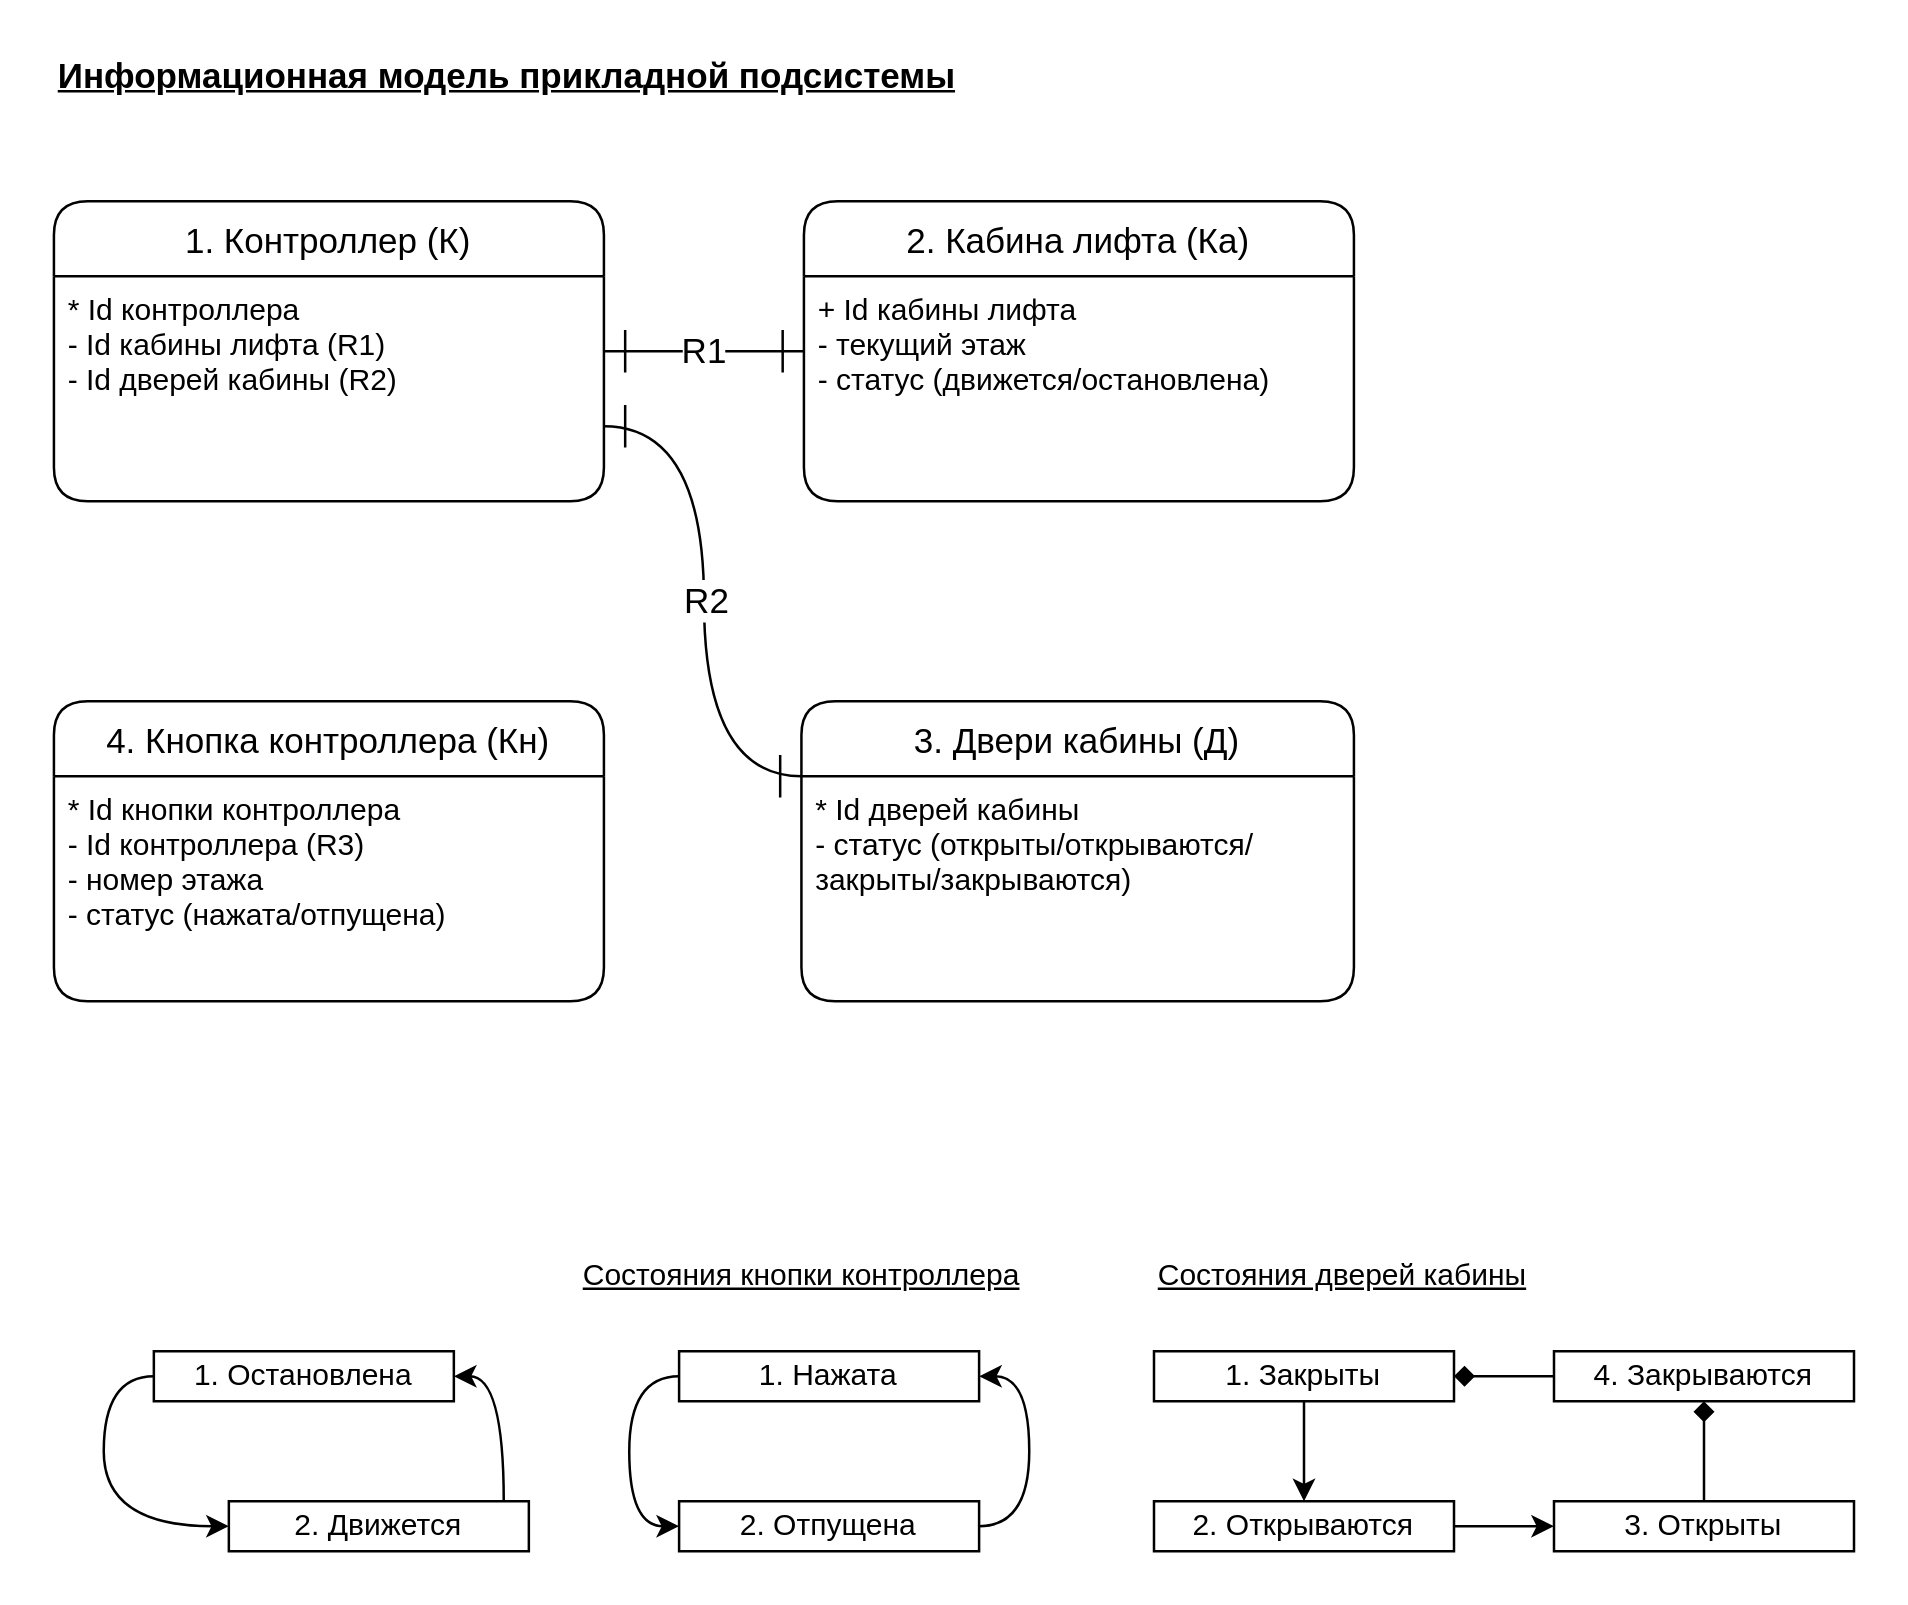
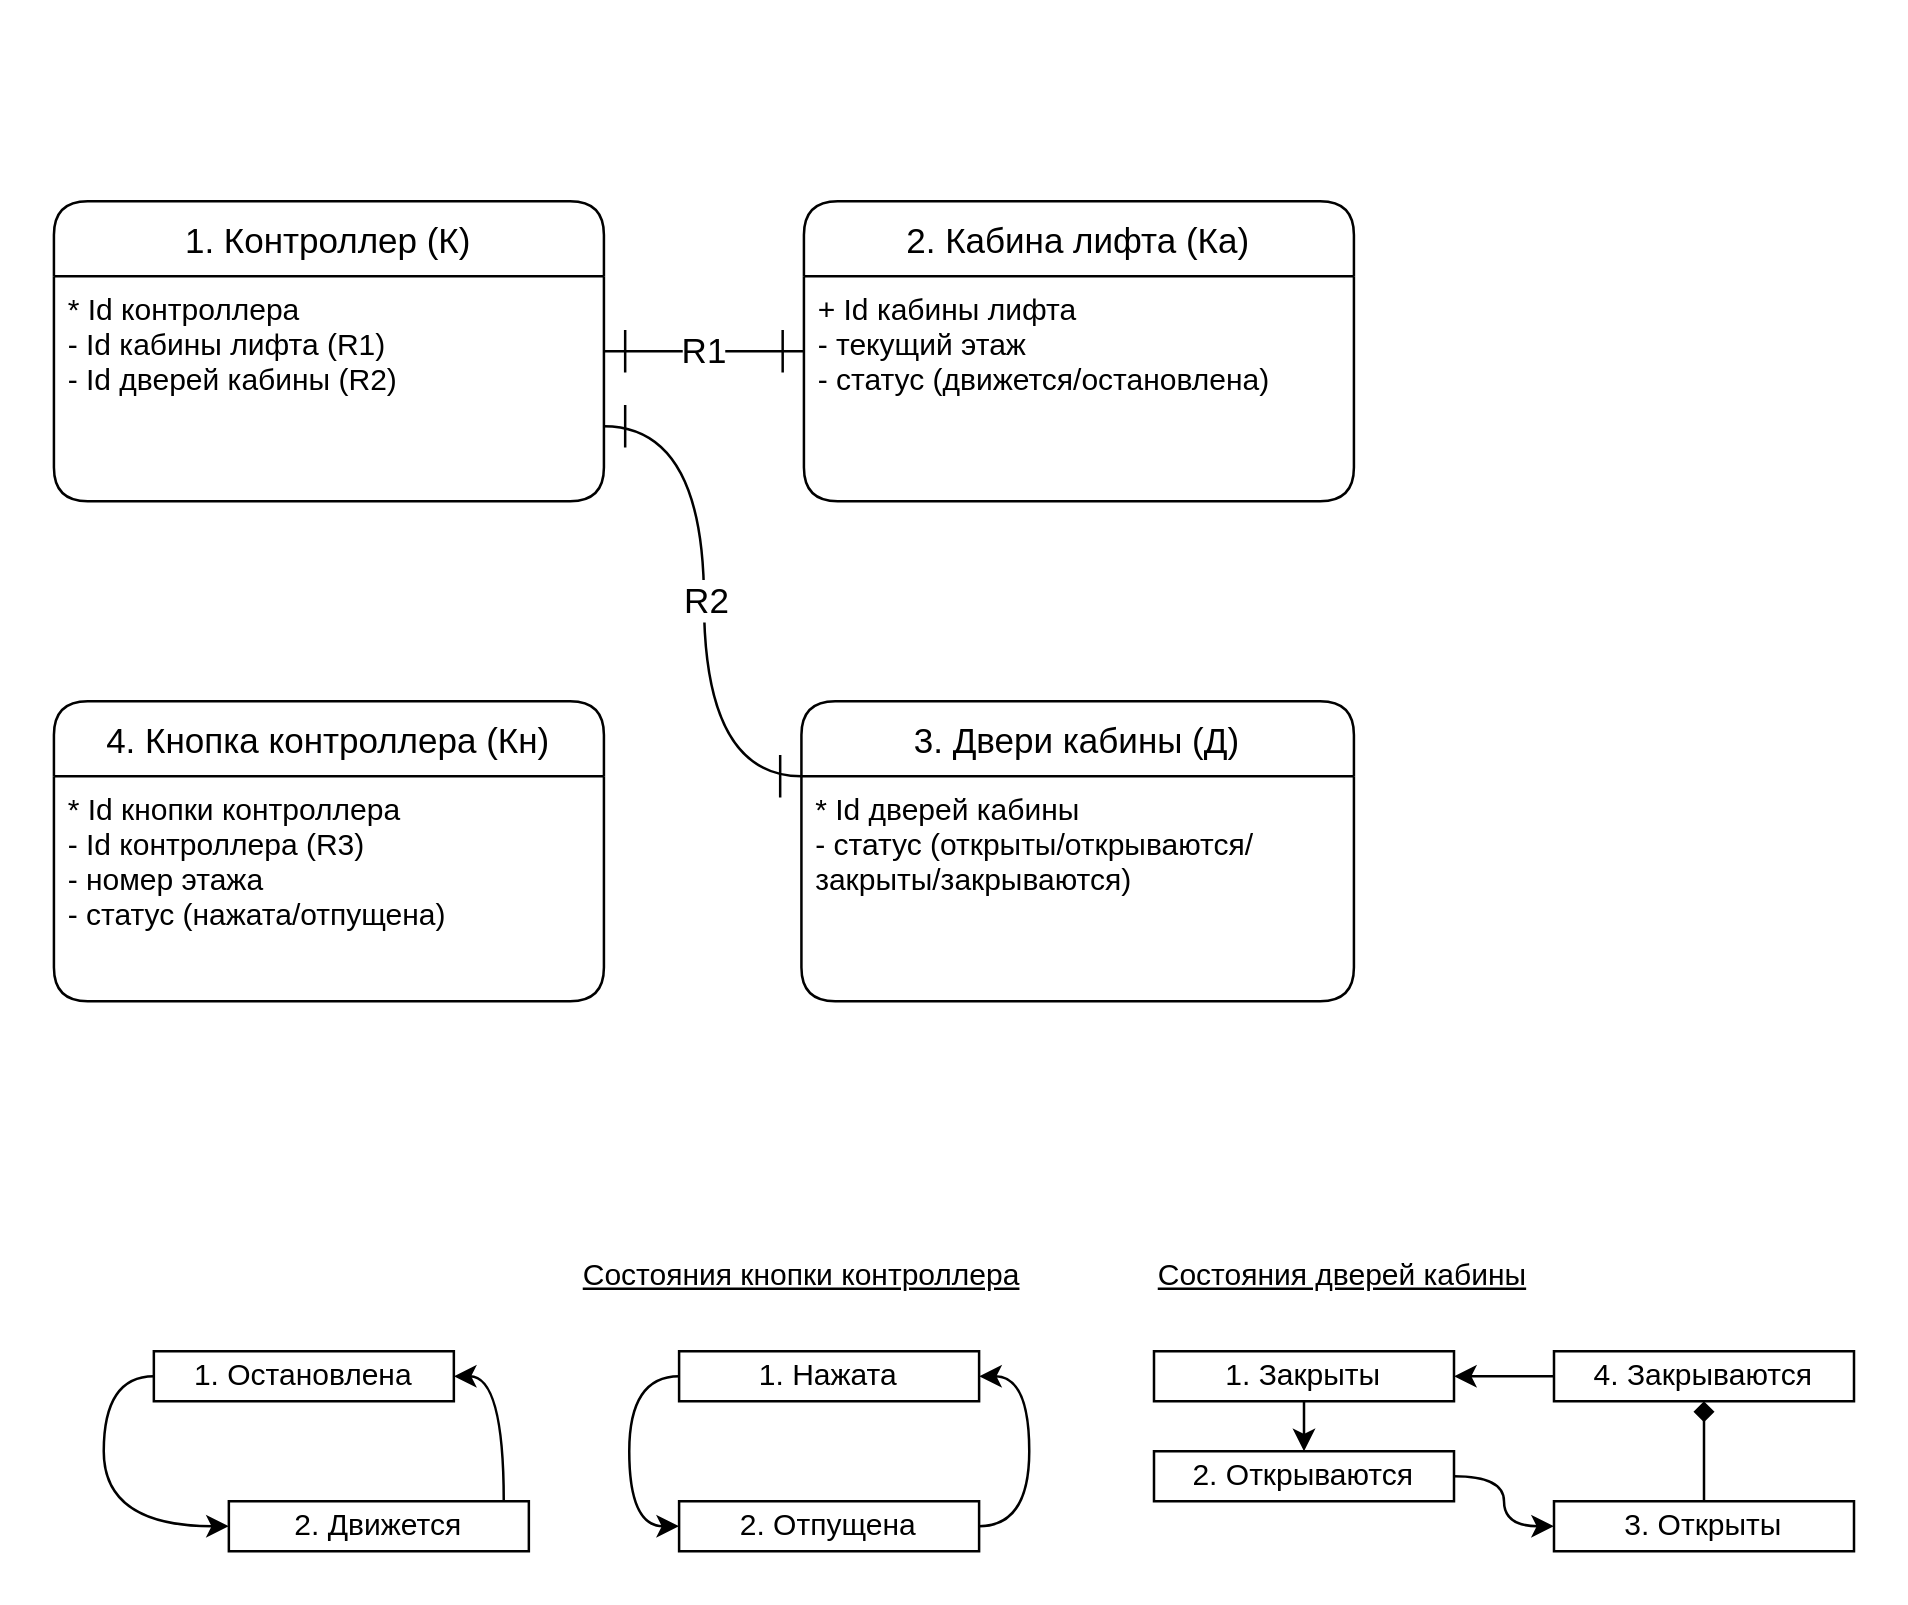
node "Информационная модель прикладной подсистемы": removed
edge "4. Закрываются" -> "1. Закрыты": arrowhead diamond -> classic
node "2. Открываются": moved (1304, 1526) -> (1304, 1476)
